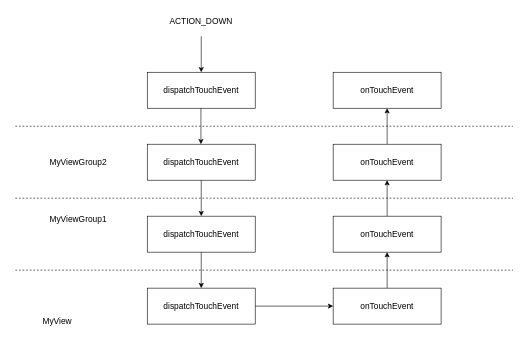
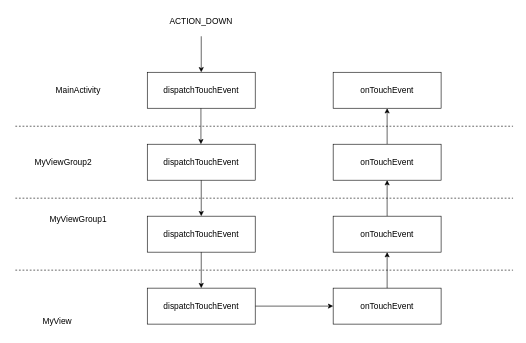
node "MainActivity": added
node "MyViewGroup2": moved (78, 162) -> (63, 162)
